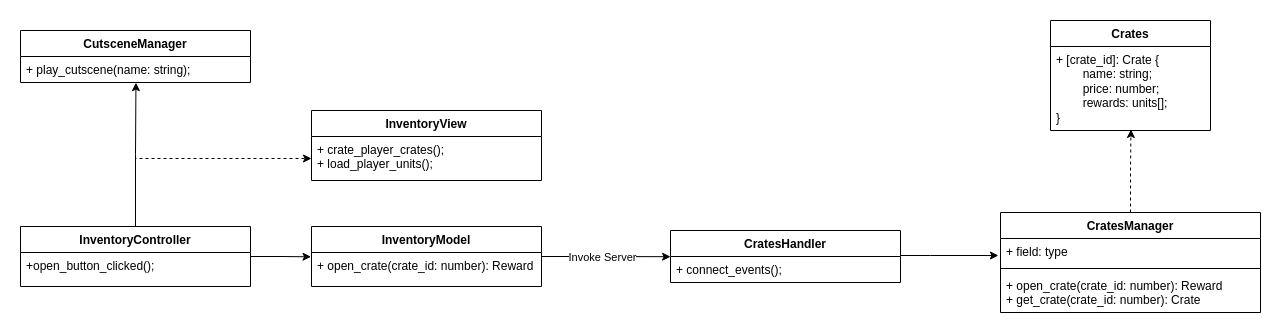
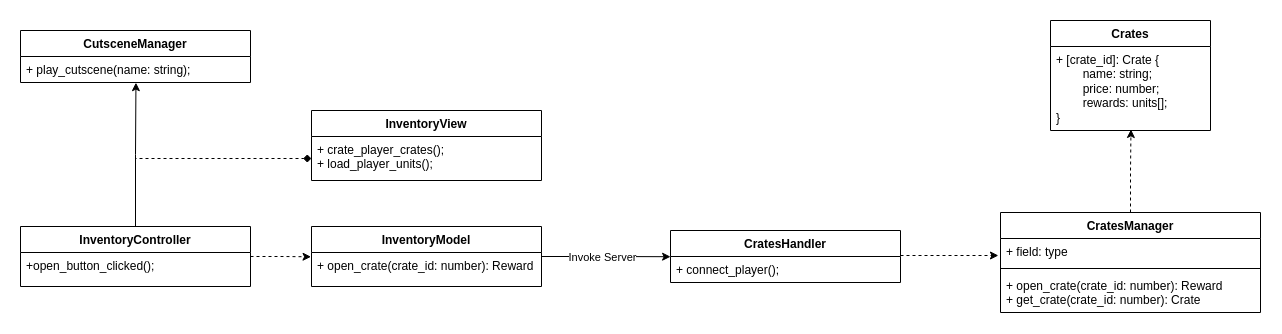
edge "InventoryController" -> "+ crate_player_crates(); + load_player_units();": arrowhead classic -> diamond
edge "CratesHandler" -> "+ field: type": style solid -> dashed
edge "InventoryController" -> "+ open_crate(crate_id: number): Reward": style solid -> dashed
node "+ connect_events();": label "+ connect_events();" -> "+ connect_player();"
